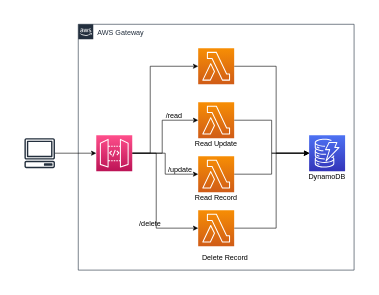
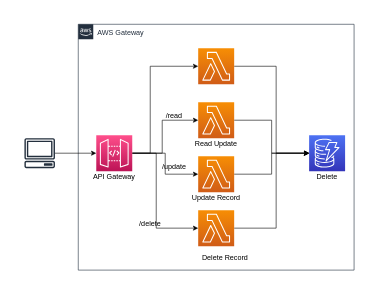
node "/update": moved (180, 170) -> (174, 167)
node "API Gateway": added
node "DynamoDB": label "DynamoDB" -> "Delete"
node "Read Record": label "Read Record" -> "Update Record"
